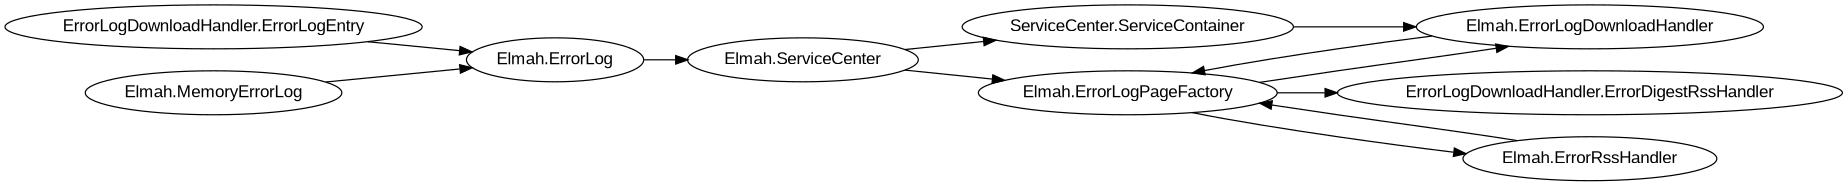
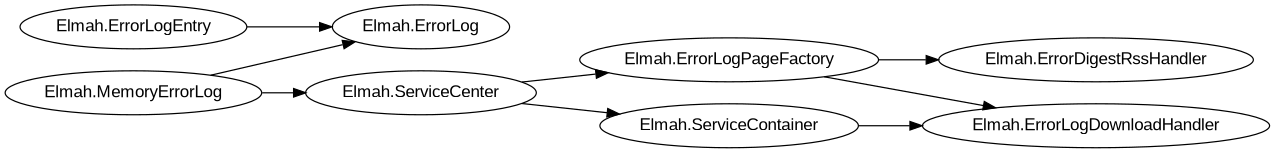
node "ErrorLogDownloadHandler.ErrorLogEntry": label "ErrorLogDownloadHandler.ErrorLogEntry" -> "Elmah.ErrorLogEntry"
node "ServiceCenter.ServiceContainer": label "ServiceCenter.ServiceContainer" -> "Elmah.ServiceContainer"
edge "Elmah.ErrorLogDownloadHandler" -> "Elmah.ErrorLogPageFactory": removed
edge "Elmah.ErrorLog" -> "Elmah.ServiceCenter": now "Elmah.MemoryErrorLog" -> "Elmah.ServiceCenter"
node "ErrorLogDownloadHandler.ErrorDigestRssHandler": label "ErrorLogDownloadHandler.ErrorDigestRssHandler" -> "Elmah.ErrorDigestRssHandler"
node "Elmah.ErrorRssHandler": removed
